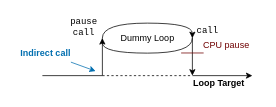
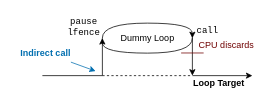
node "pause call": label "pause call" -> "pause lfence"
node "CPU pause": label "CPU pause" -> "CPU discards"
